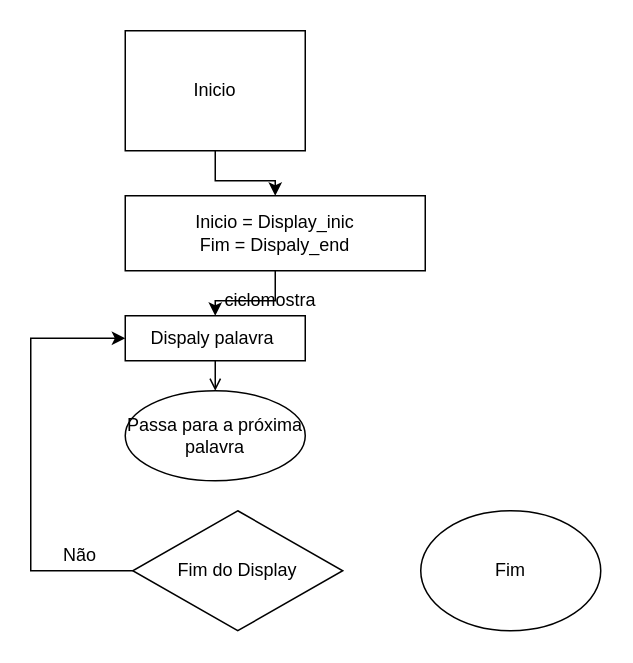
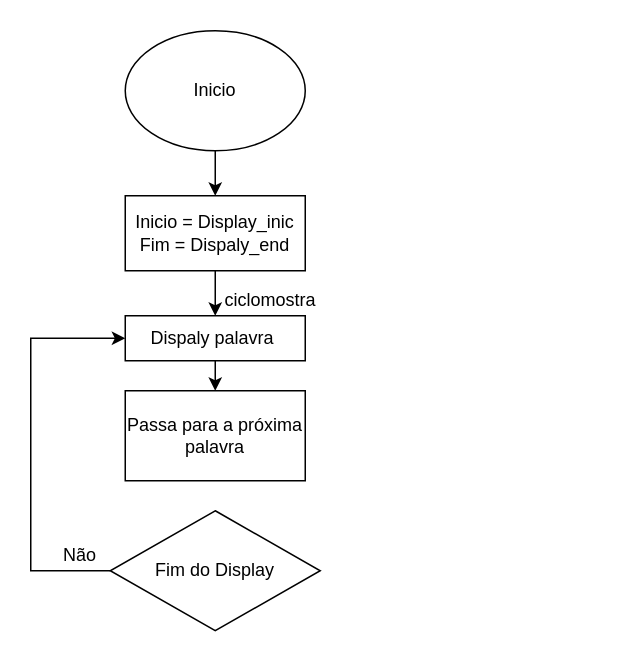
node "Inicio": shape rectangle -> ellipse
node "Inicio = Display_inic Fim = Dispaly_end": size 300x75 -> 180x75
edge "Dispaly palavra" -> "Passa para a próxima palavra": arrowhead open -> classic
node "Passa para a próxima palavra": shape ellipse -> rectangle
node "Fim do Display": moved (238, 571) -> (215, 571)
node "Fim": removed
